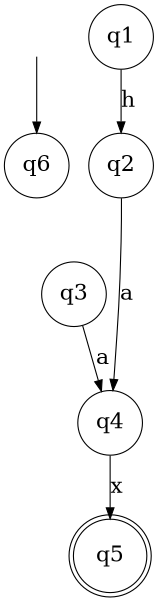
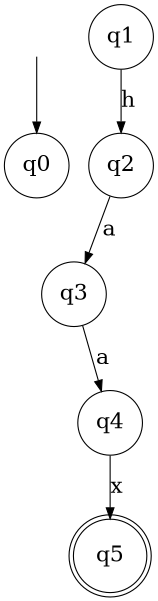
node "q6": label "q6" -> "q0"
edge "q2" -> "q4": now "q2" -> "q3"
